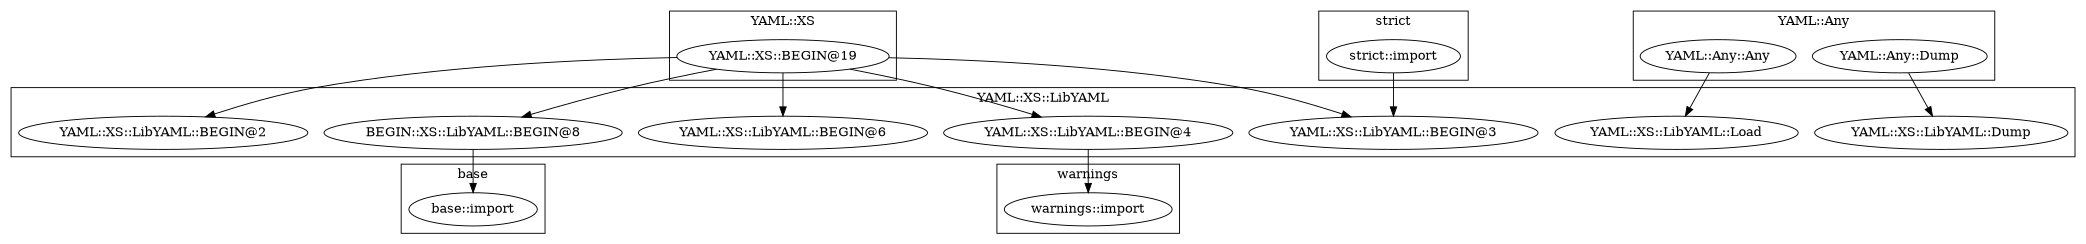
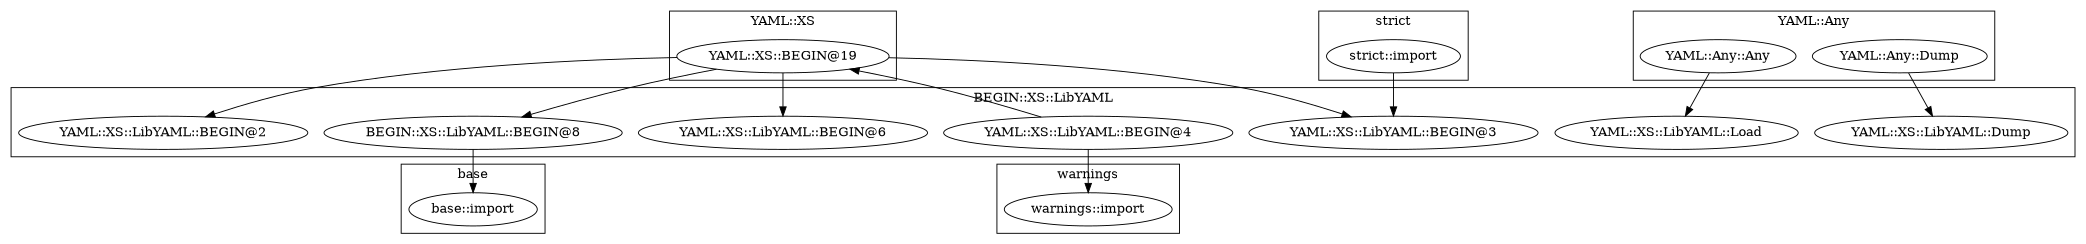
edge "YAML::XS::BEGIN@19" -> "YAML::XS::LibYAML::BEGIN@4": reversed
cluster "YAML::XS::LibYAML": label "YAML::XS::LibYAML" -> "BEGIN::XS::LibYAML"
